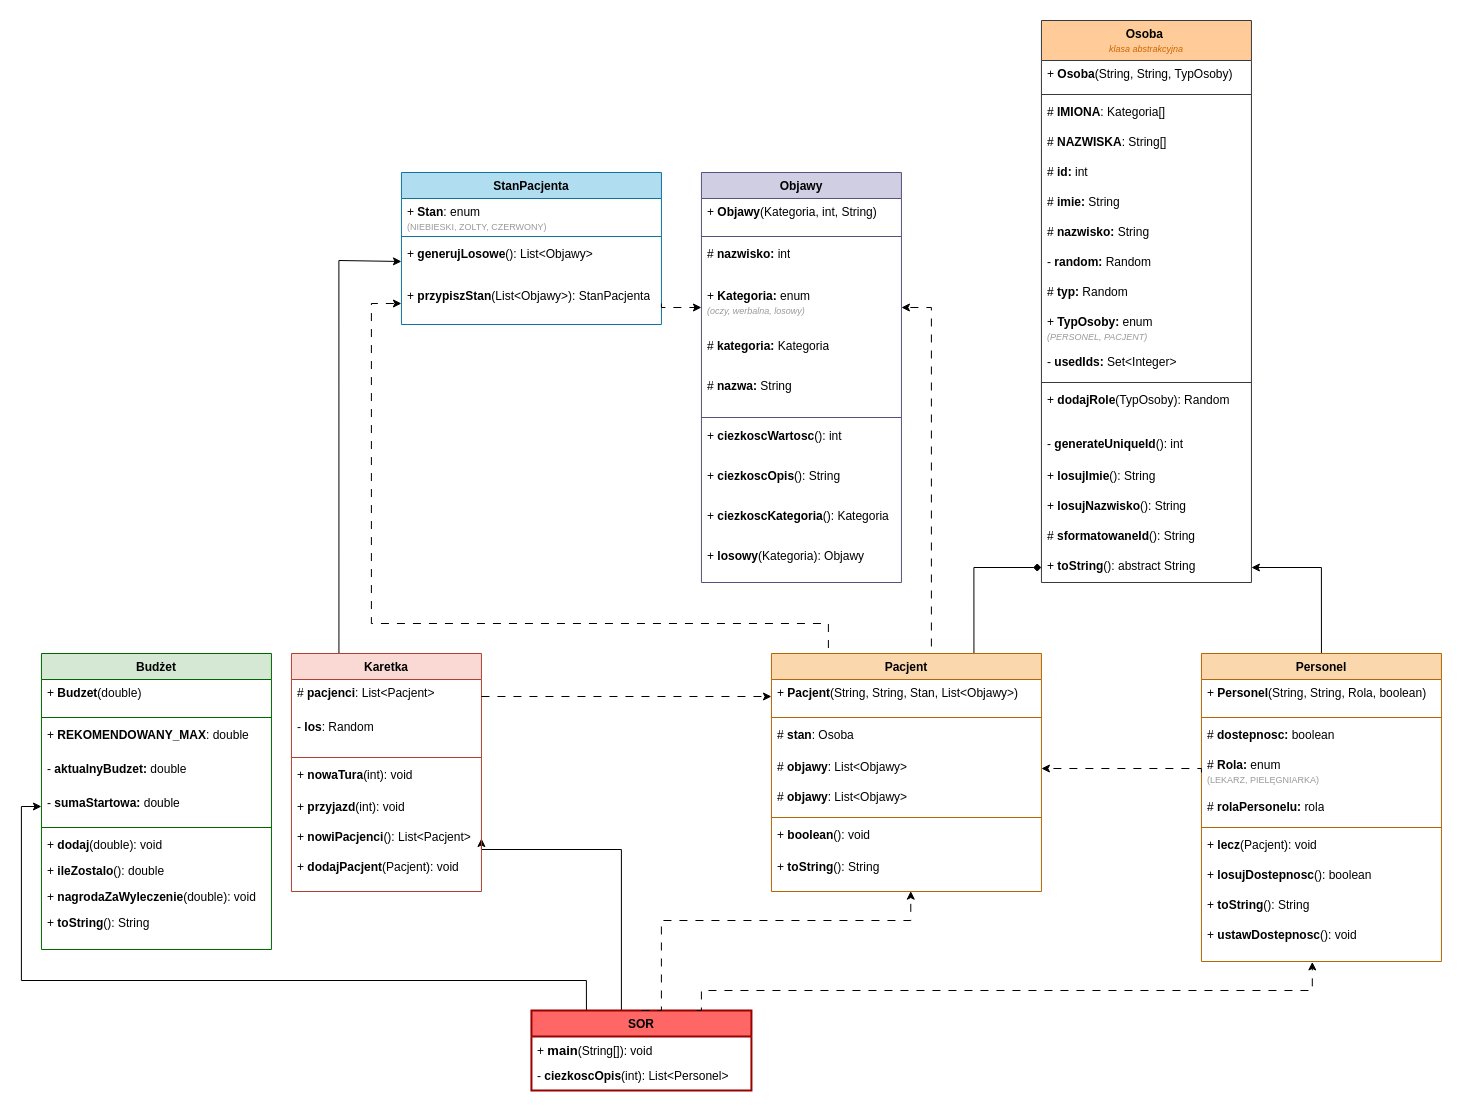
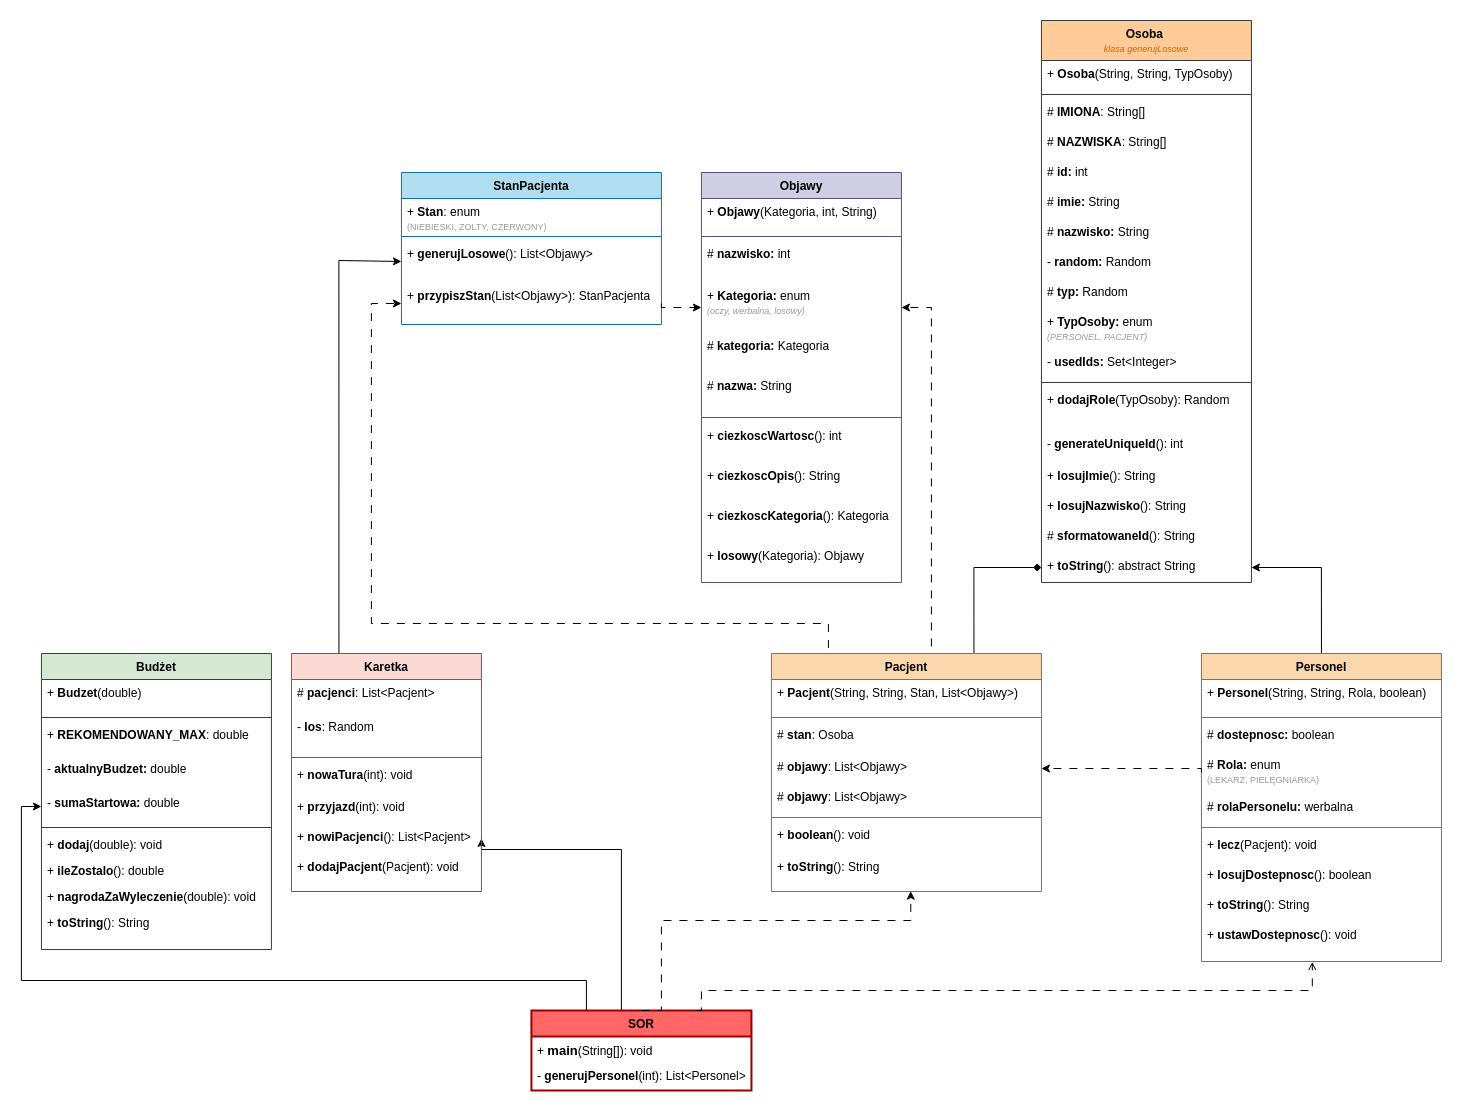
node "Osoba klasa abstrakcyjna": label "Osoba klasa abstrakcyjna" -> "Osoba klasa generujLosowe"
node "# IMIONA: Kategoria[]": label "# IMIONA: Kategoria[]" -> "# IMIONA: String[]"
edge "# pacjenci: List<Pacjent>" -> "+ Pacjent(String, String, Stan, List<Objawy>)": removed
node "# rolaPersonelu: rola": label "# rolaPersonelu: rola" -> "# rolaPersonelu: werbalna"
edge "SOR" -> "+ ustawDostepnosc(): void": arrowhead classic -> open
node "- ciezkoscOpis(int): List<Personel>": label "- ciezkoscOpis(int): List<Personel>" -> "- generujPersonel(int): List<Personel>"
